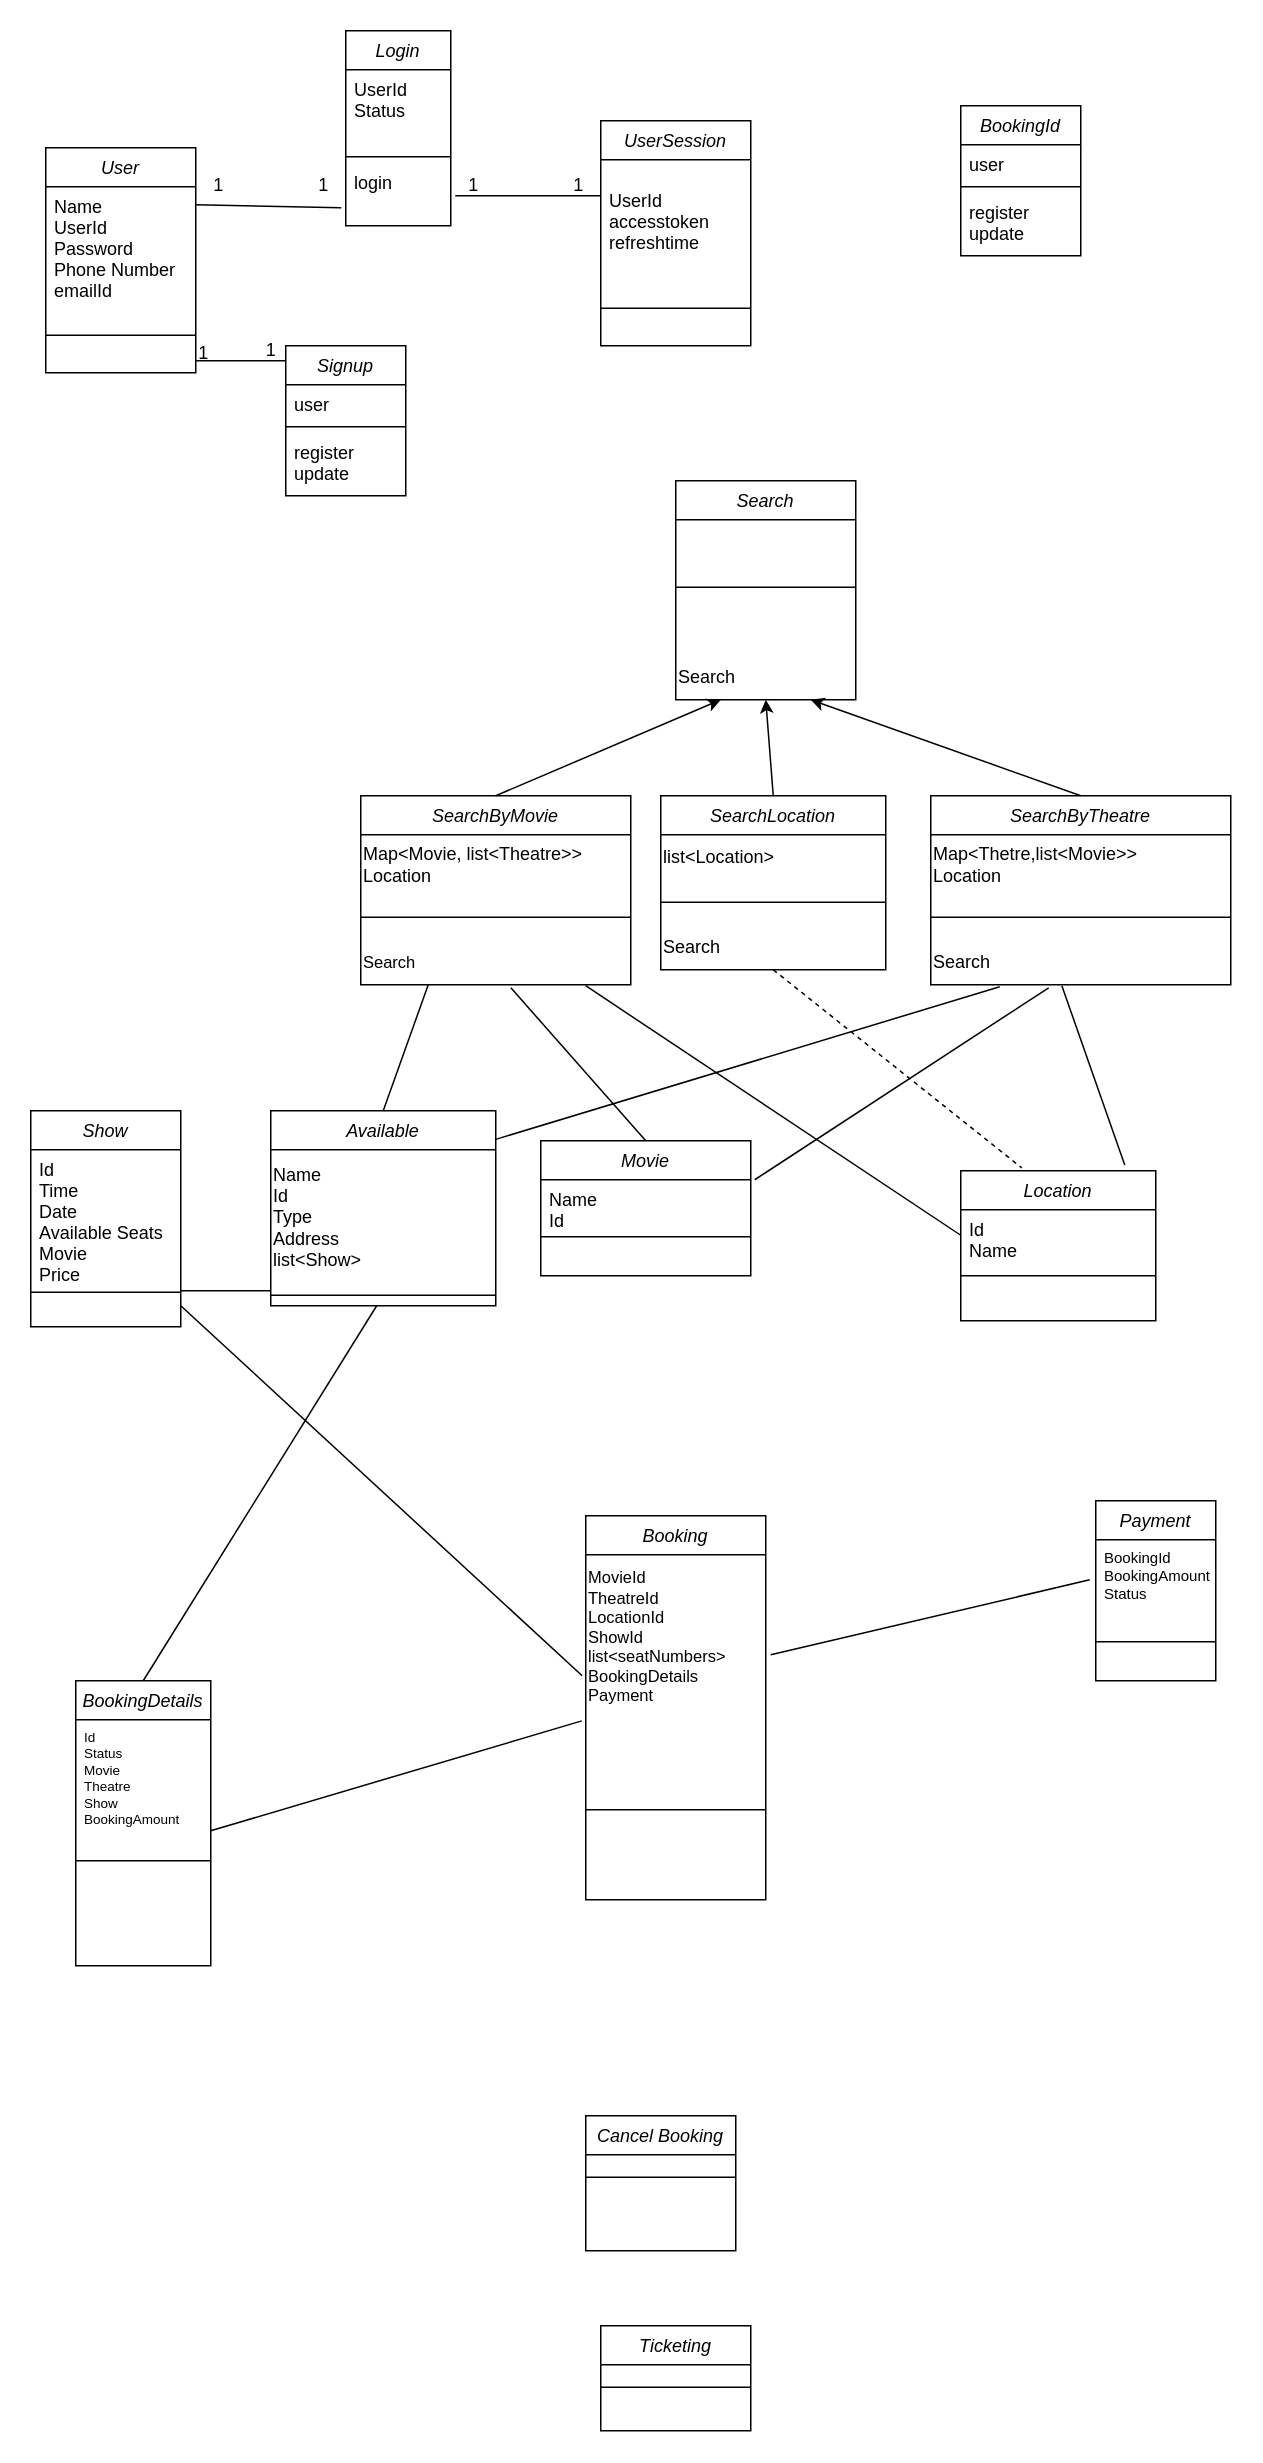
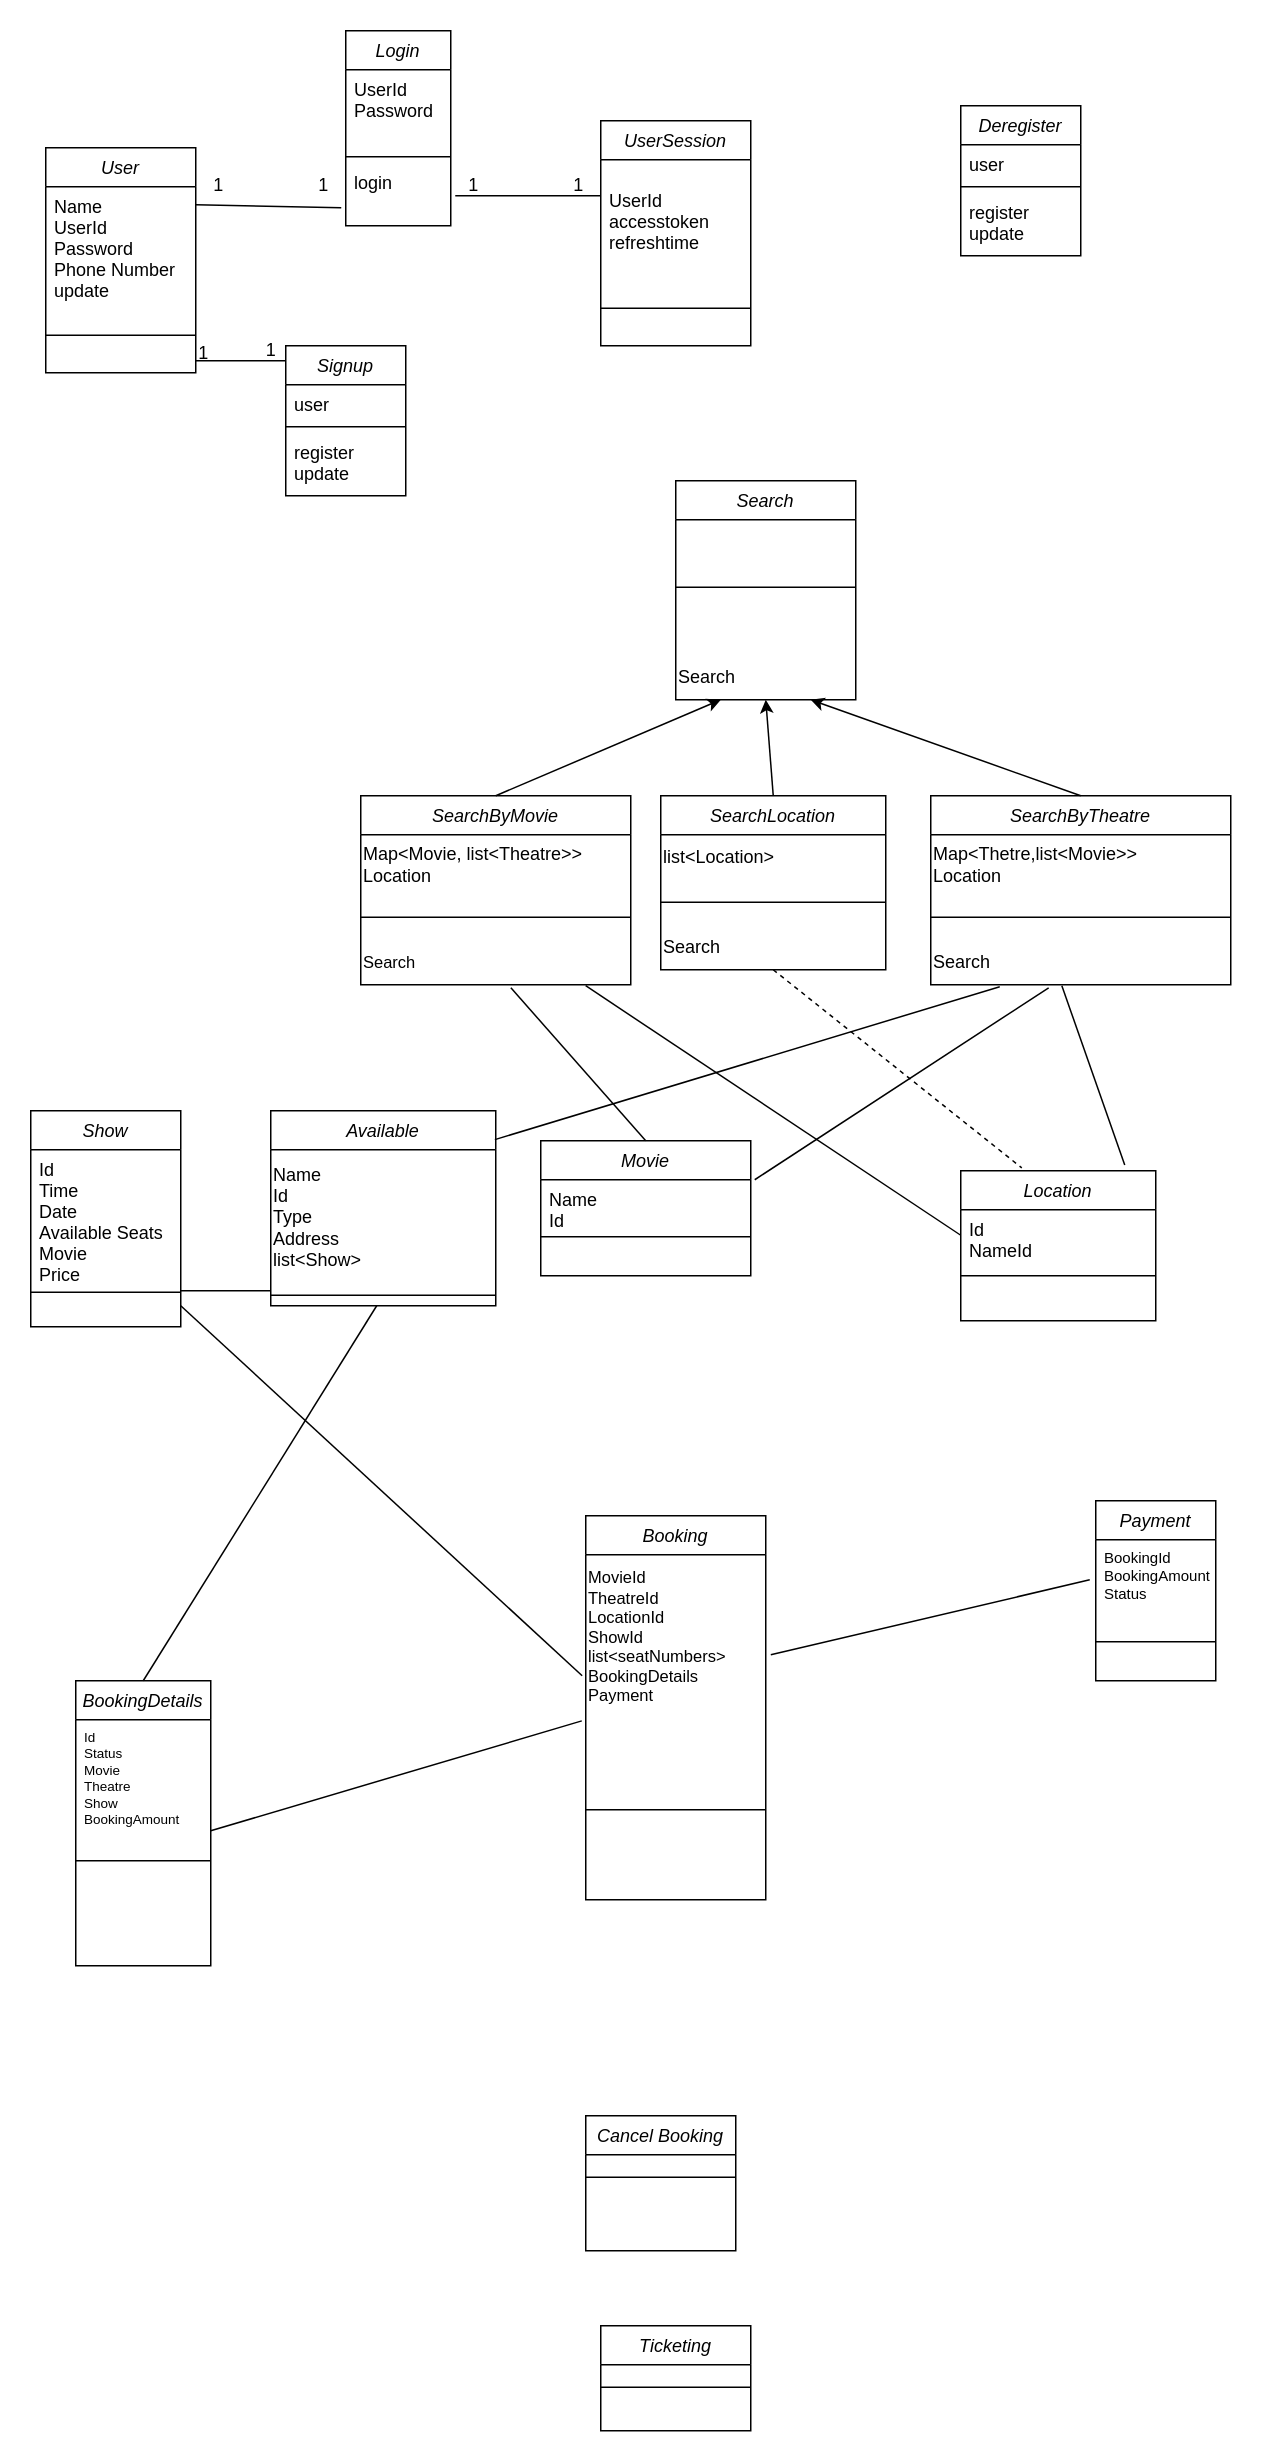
node "UserId Status": label "UserId Status" -> "UserId Password"
node "BookingId": label "BookingId" -> "Deregister"
node "Name UserId Password Phone Number emailId": label "Name UserId Password Phone Number emailId" -> "Name UserId Password Phone Number update"
edge "SearchByMovie" -- "Available": removed
node "Id Name": label "Id Name" -> "Id NameId"
